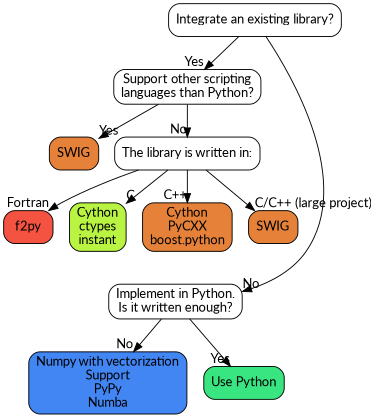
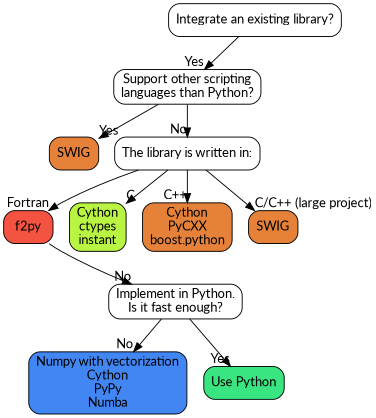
edge "Integrate an existing library?" -> "Implement in Python.": now "f2py" -> "Implement in Python."
node "Implement in Python.": text "Is it written enough?" -> "Is it fast enough?"
node "Numpy with vectorization": text "Support" -> "Cython"
